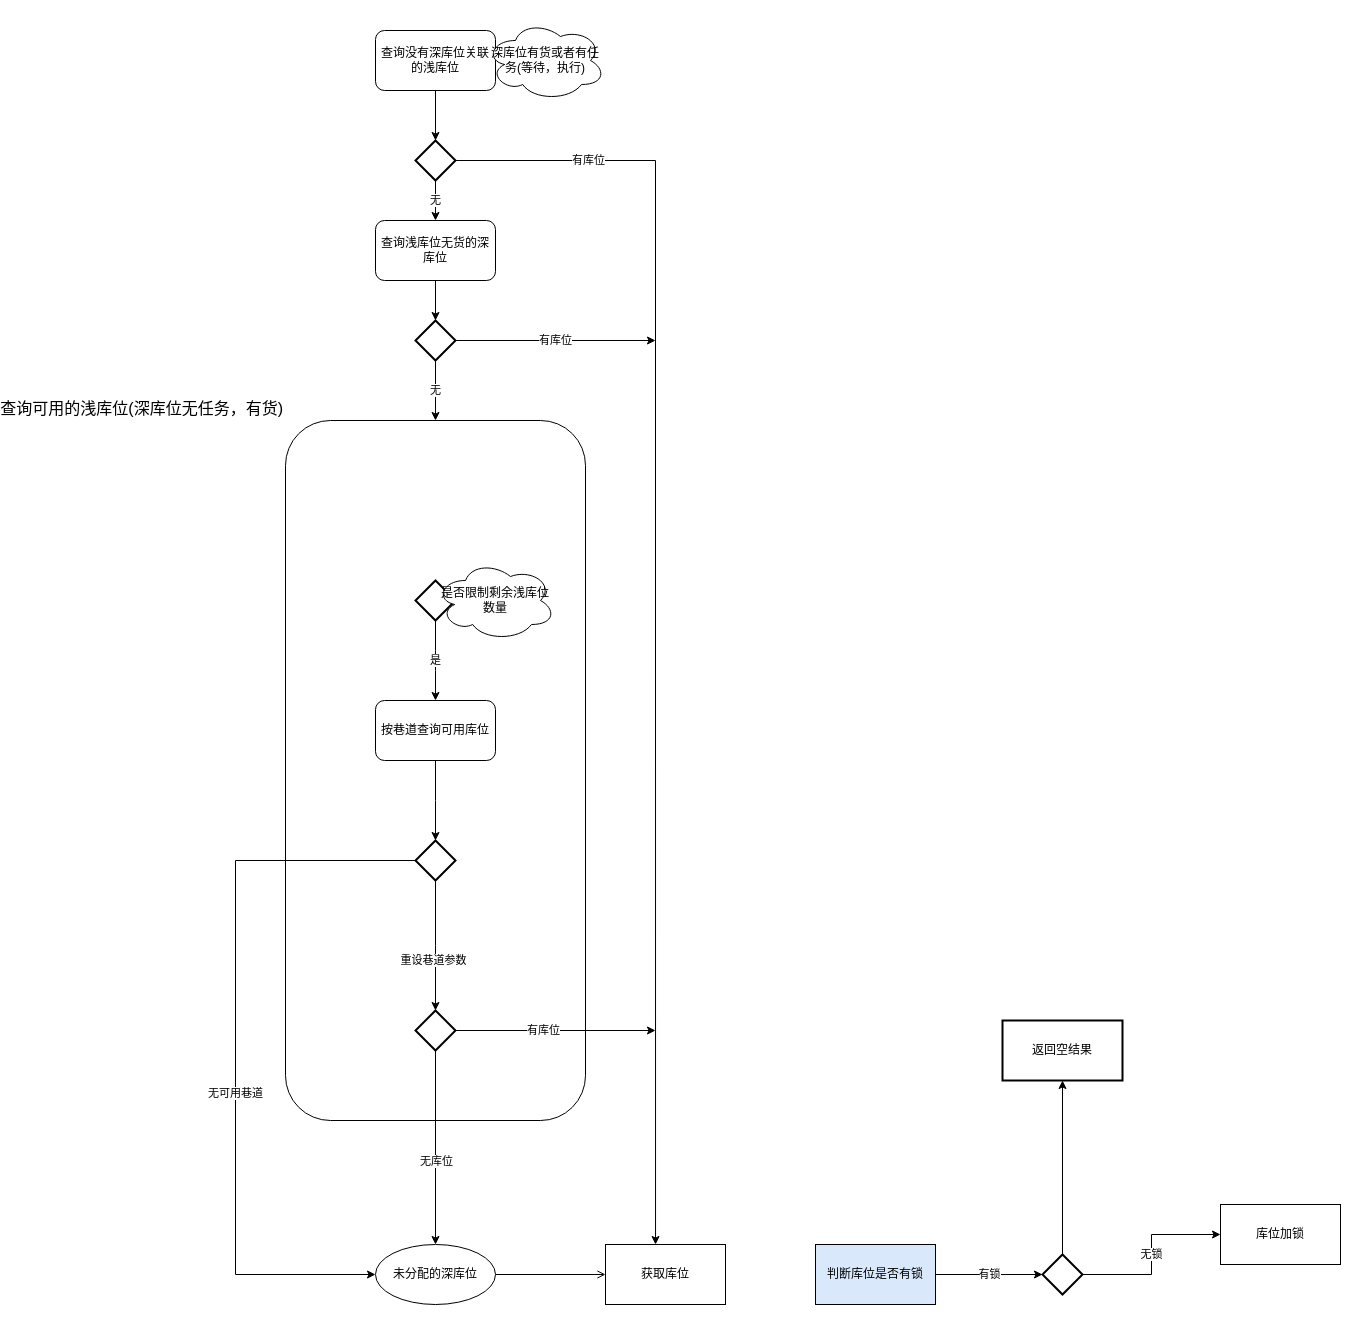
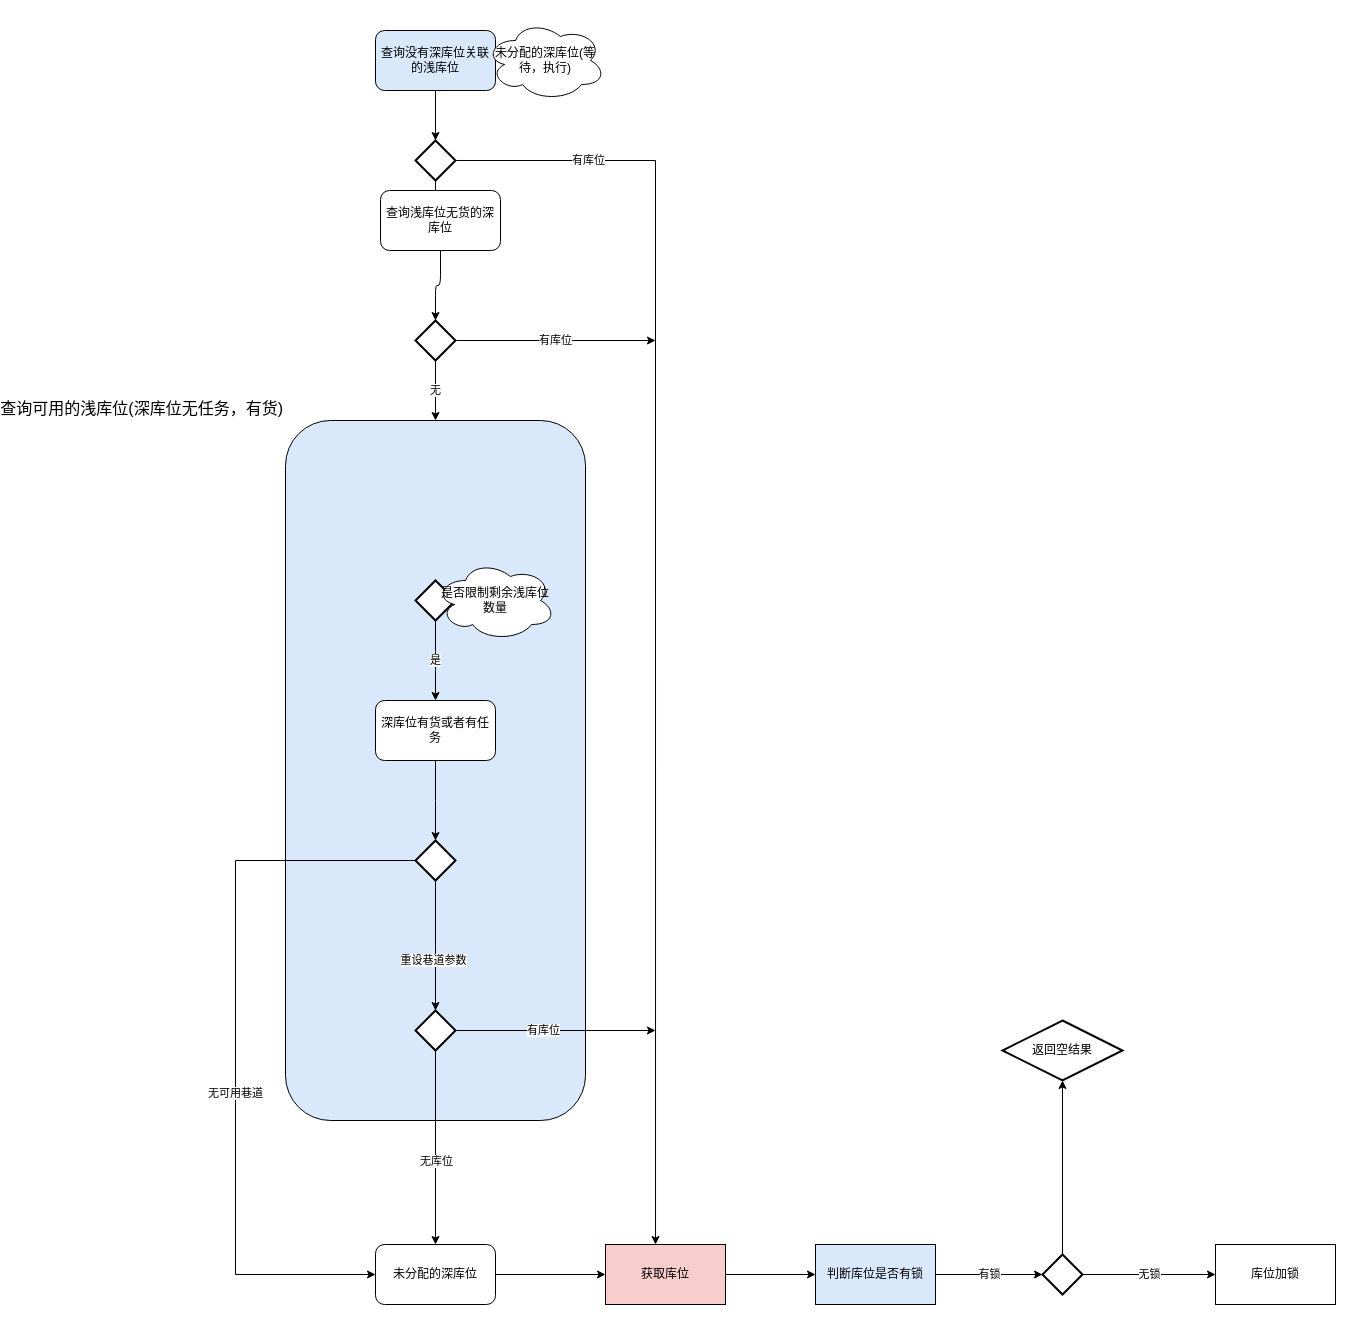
node "查询没有深库位关联的浅库位": fillcolor #ffffff -> #dae8fc
node "深库位有货或者有任务(等待，执行)": label "深库位有货或者有任务(等待，执行)" -> "未分配的深库位(等待，执行)"
node "查询浅库位无货的深库位": moved (436, 251) -> (441, 221)
node "按巷道查询可用库位": label "按巷道查询可用库位" -> "深库位有货或者有任务"
node "查询可用的浅库位(深库位无任务，有货)": fillcolor #ffffff -> #dae8fc
node "返回空结果": shape rectangle -> diamond
node "库位加锁": moved (1281, 1235) -> (1276, 1275)
node "未分配的深库位": shape ellipse -> rounded rectangle
edge "未分配的深库位" -> "获取库位": arrowhead open -> classic
node "获取库位": fillcolor #ffffff -> #f8cecc
edge "获取库位" -> "判断库位是否有锁": added
